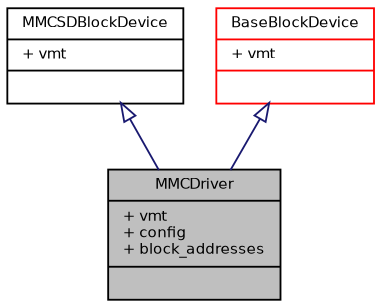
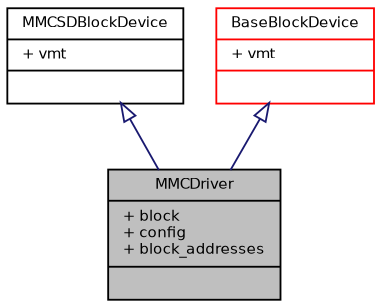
node "MMCDriver": text "+ vmt" -> "+ block"
